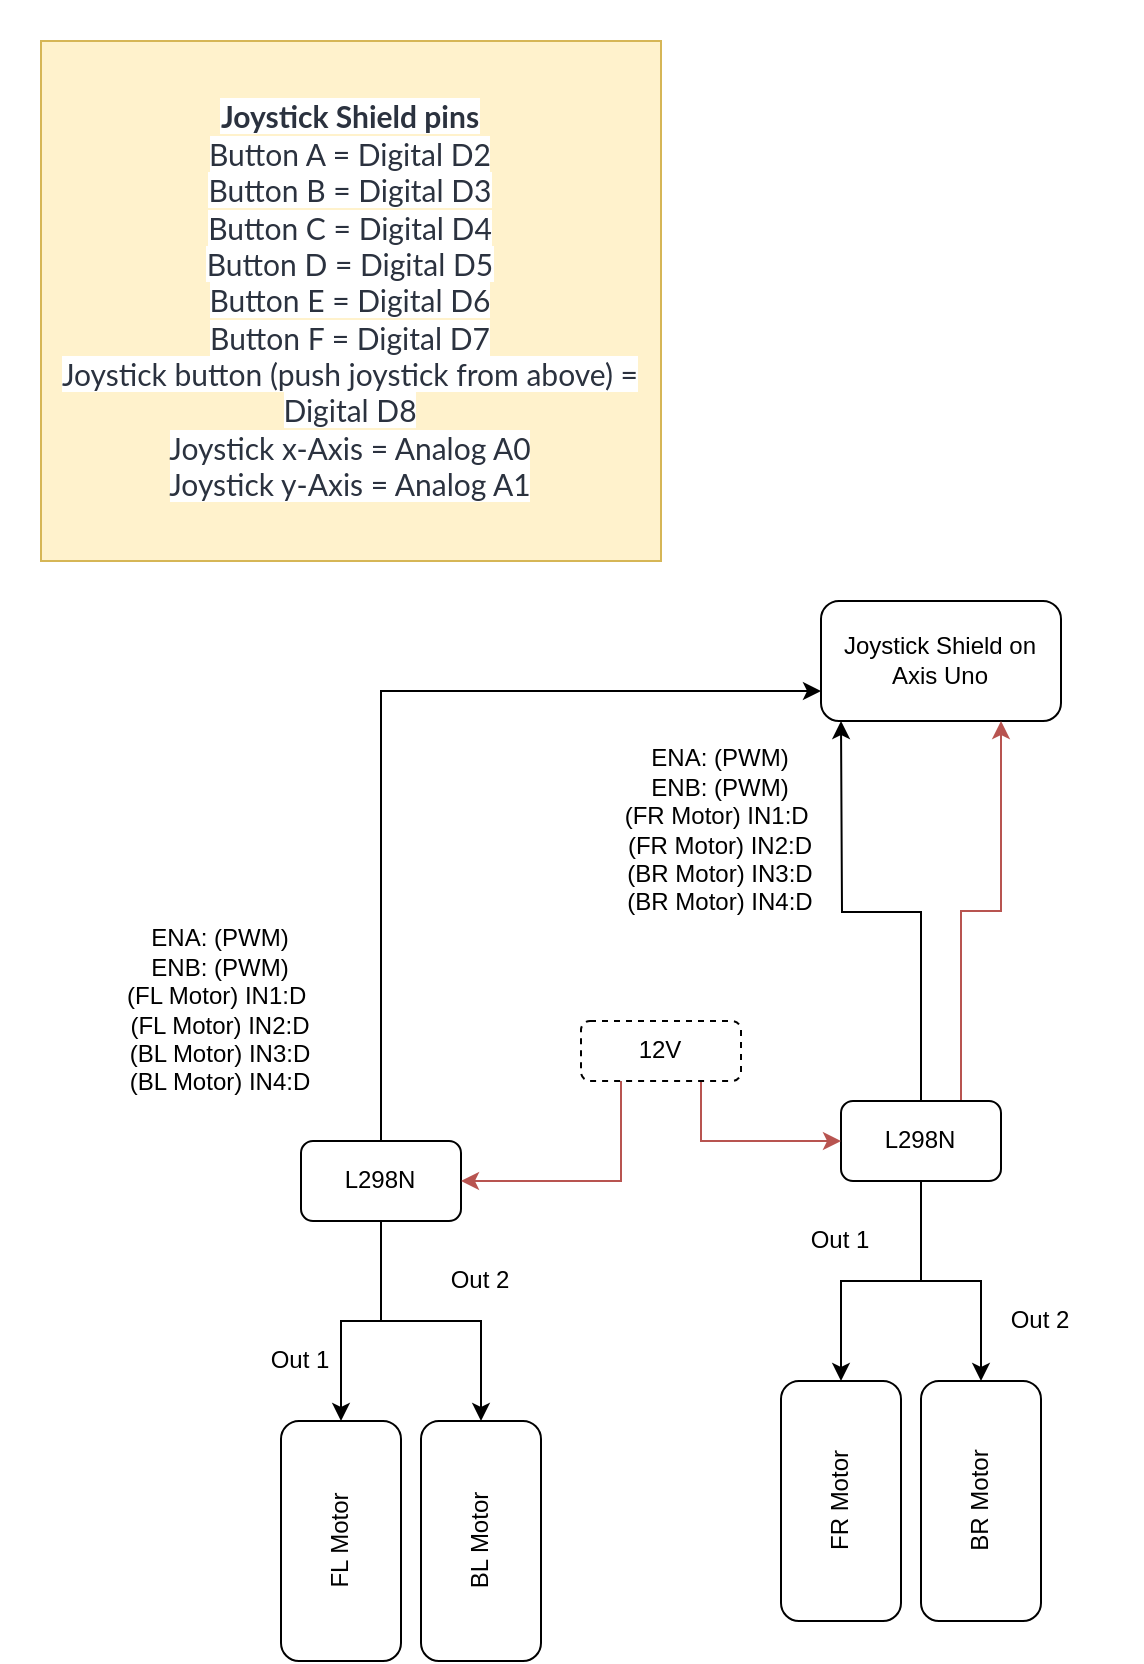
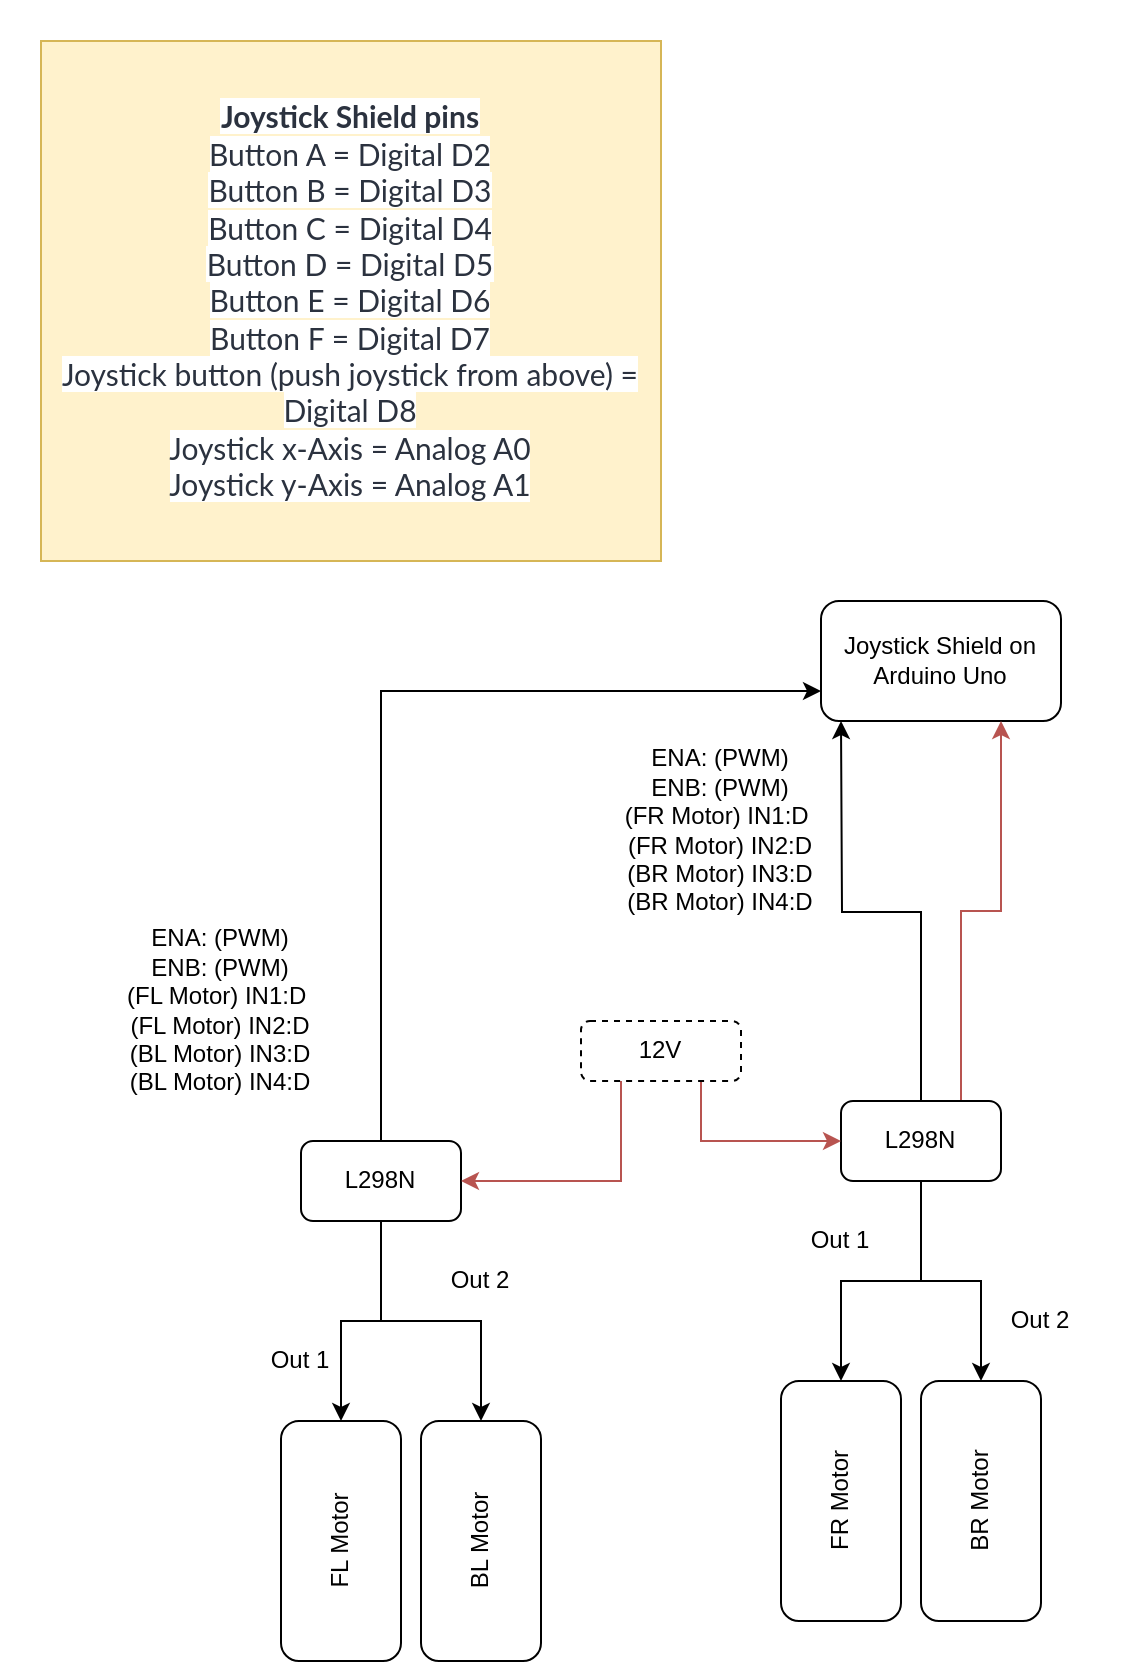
node "Joystick Shield on Axis Uno": label "Joystick Shield on Axis Uno" -> "Joystick Shield on Arduino Uno"
